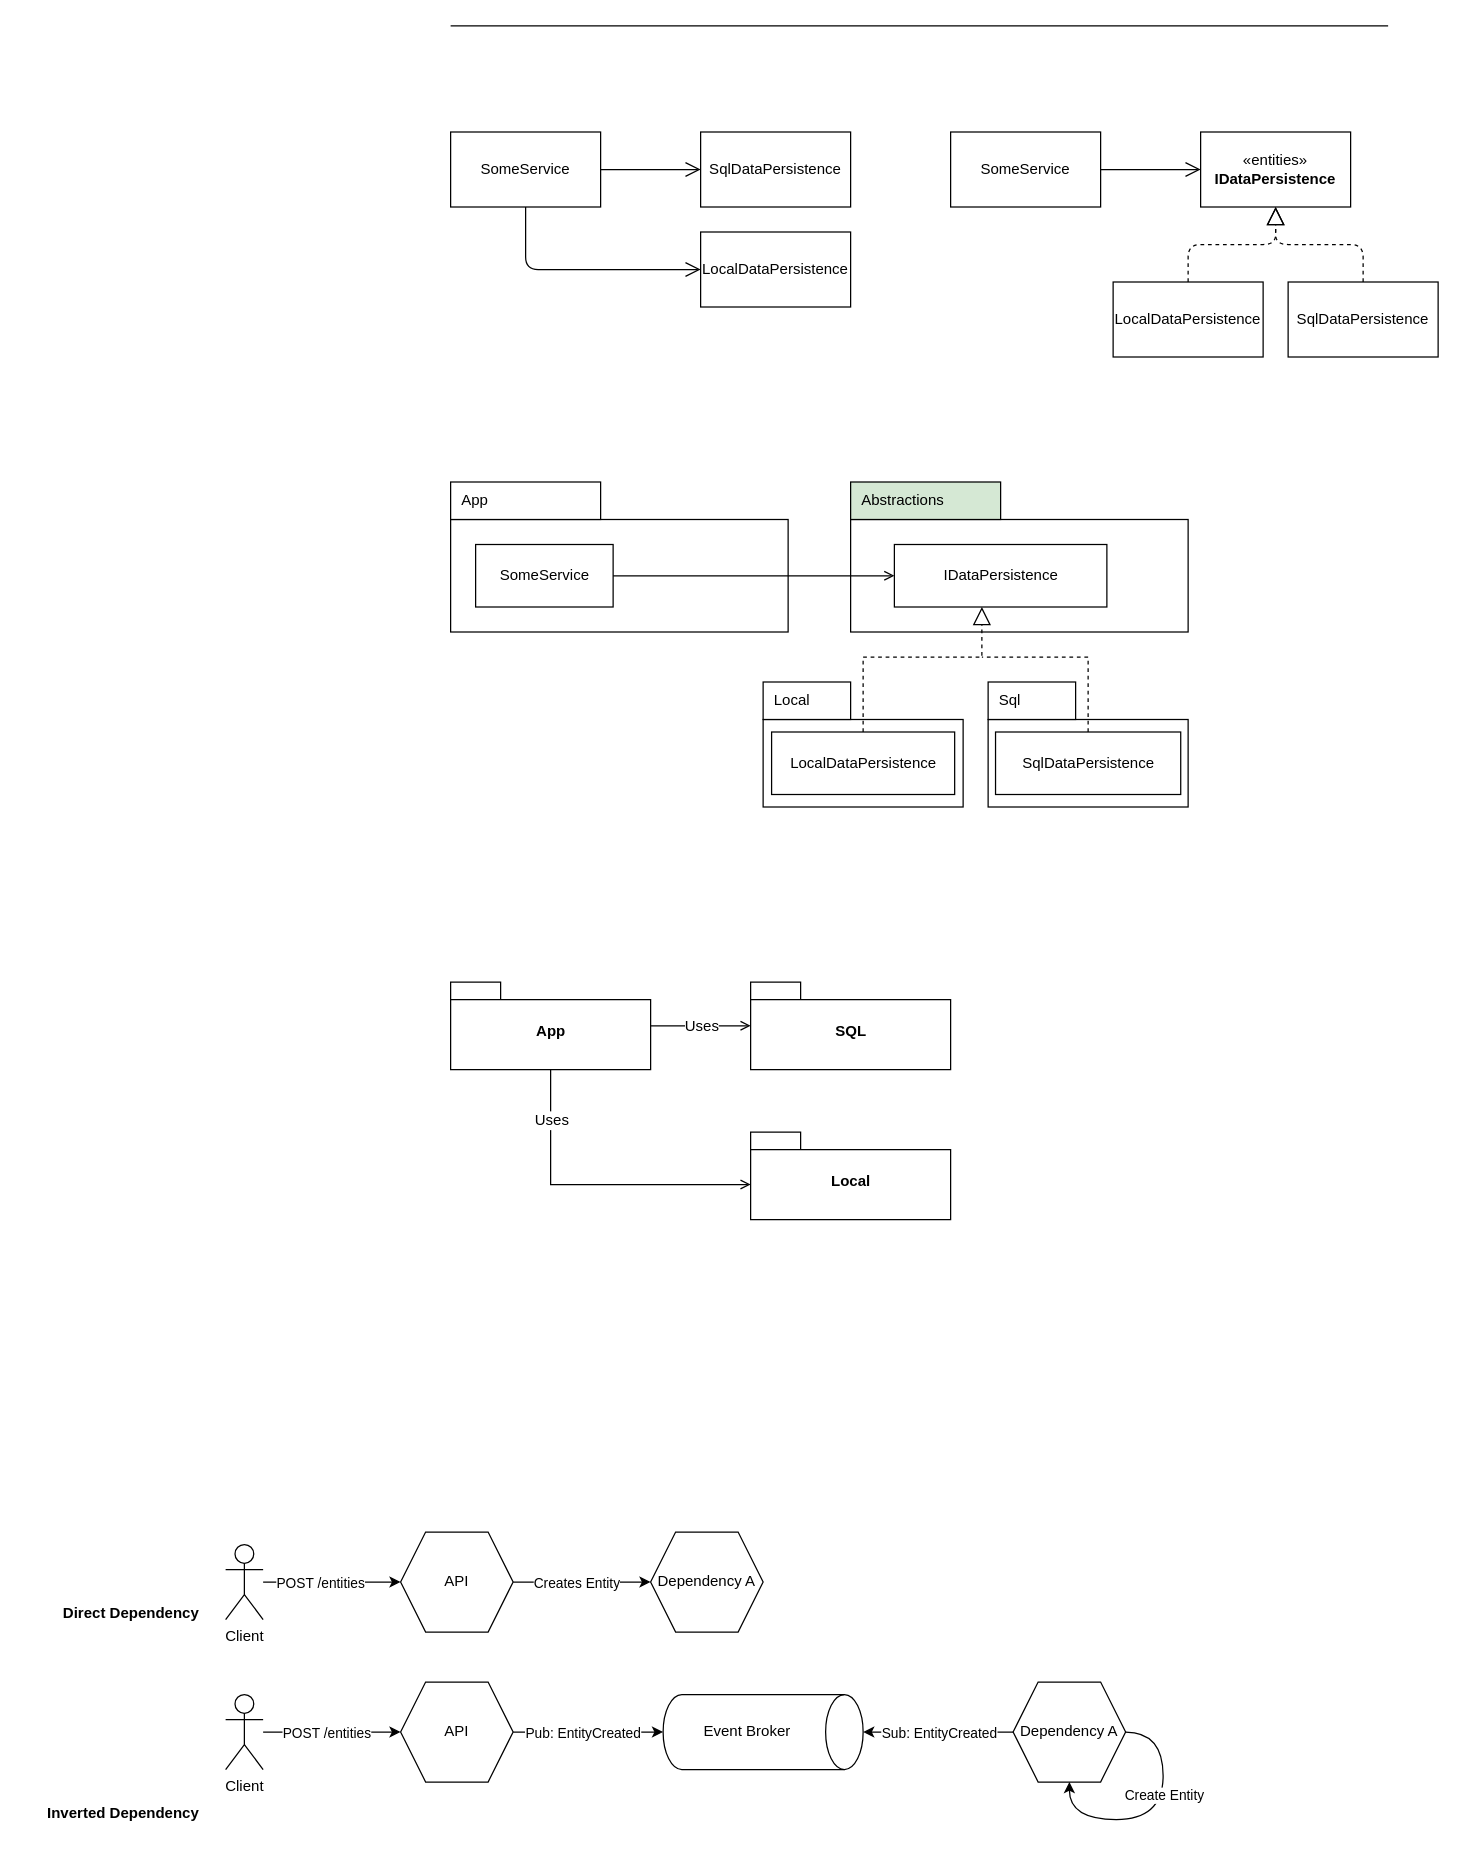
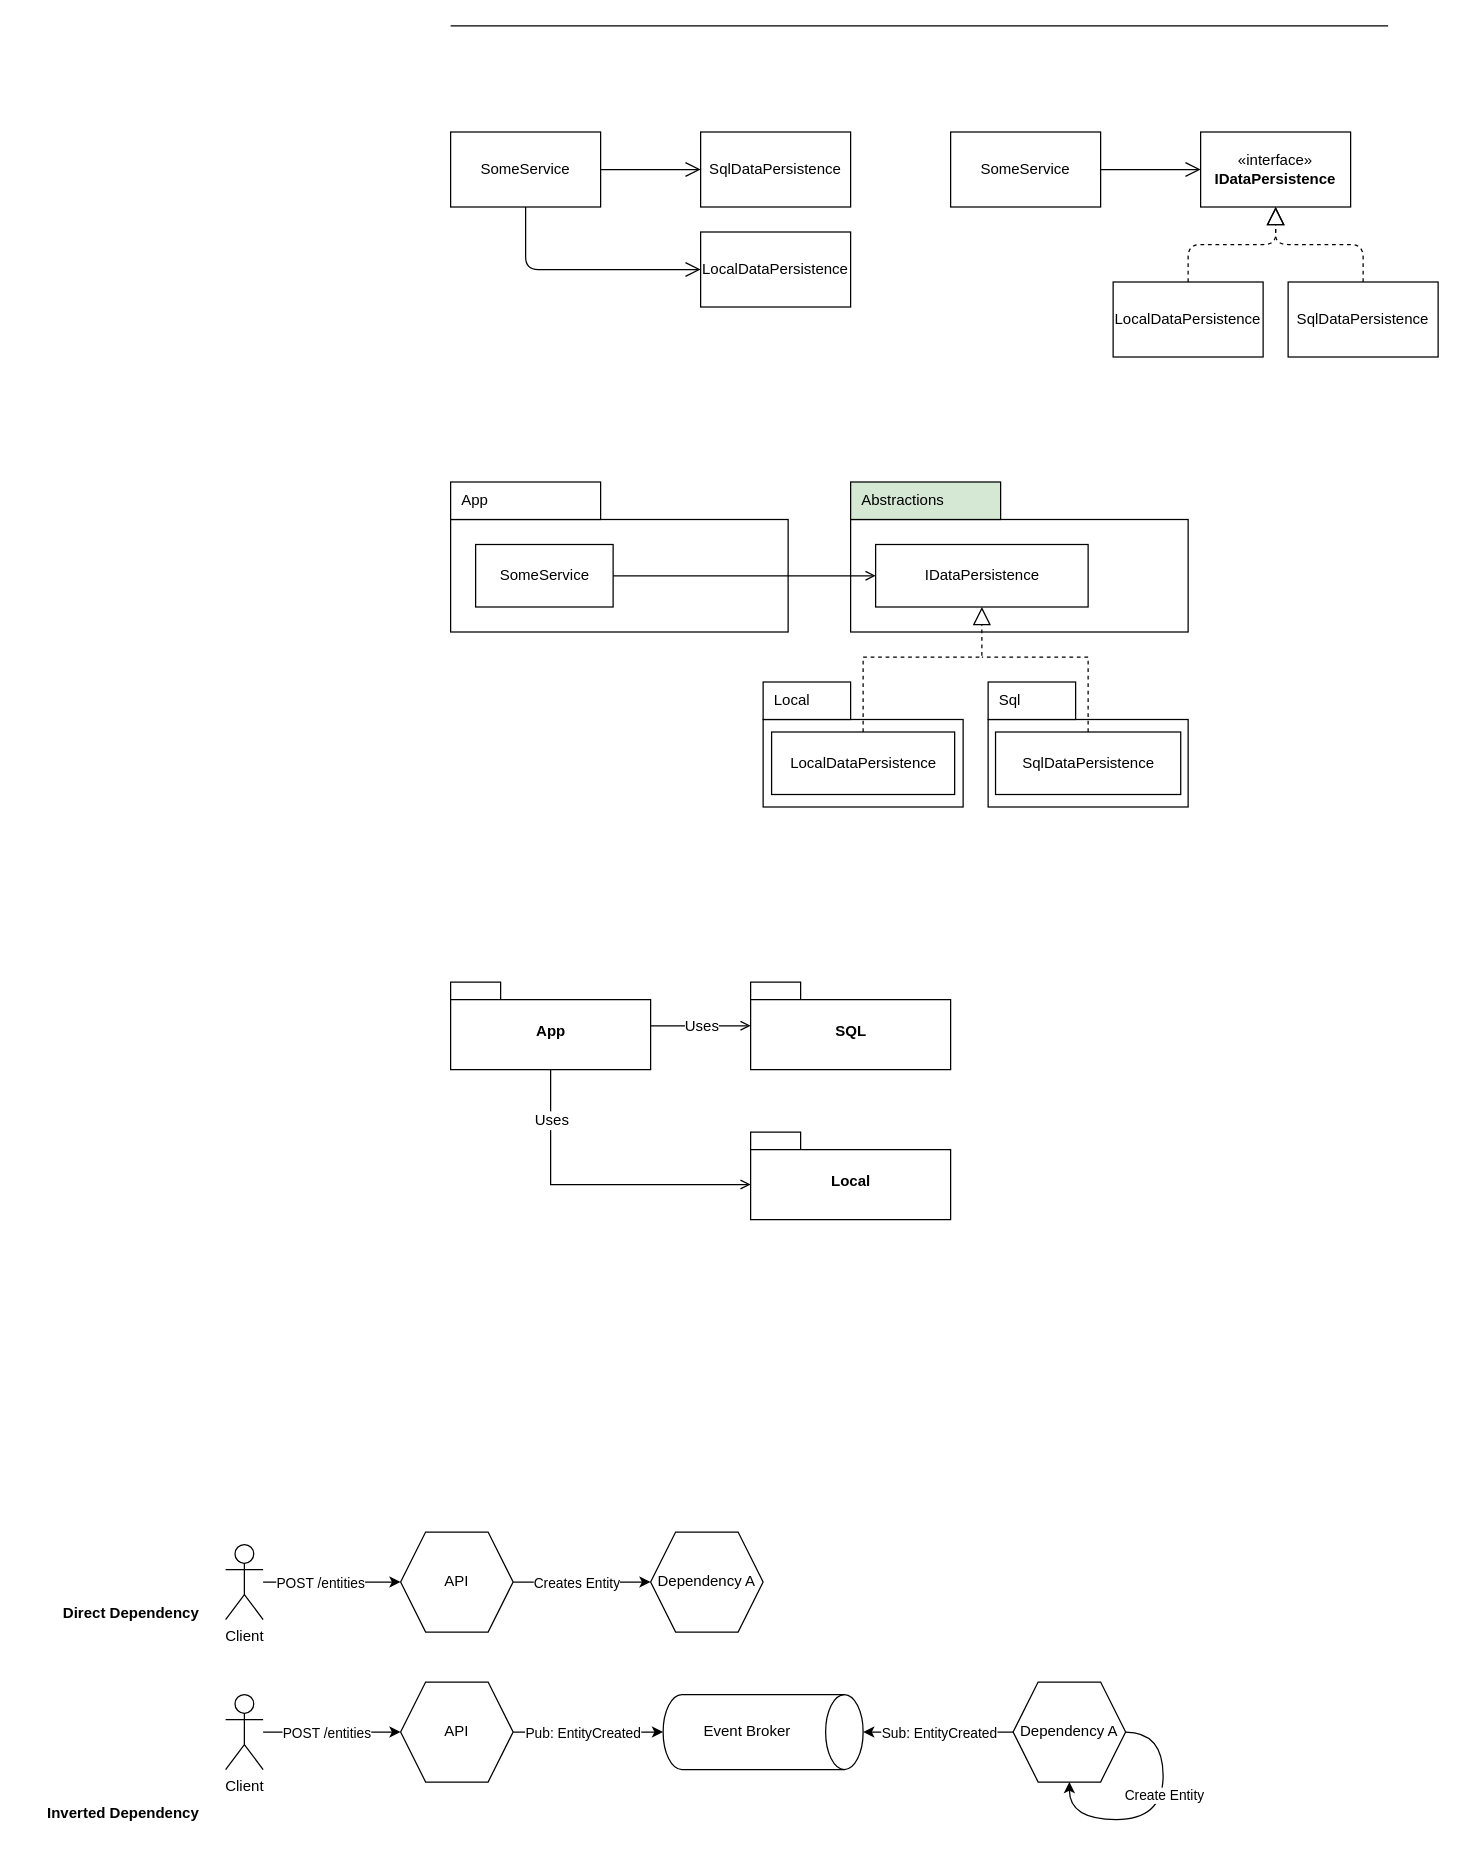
node "«entities» IDataPersistence": label "«entities» IDataPersistence" -> "«interface» IDataPersistence"
node "IDataPersistence": moved (1001, 576) -> (982, 576)
